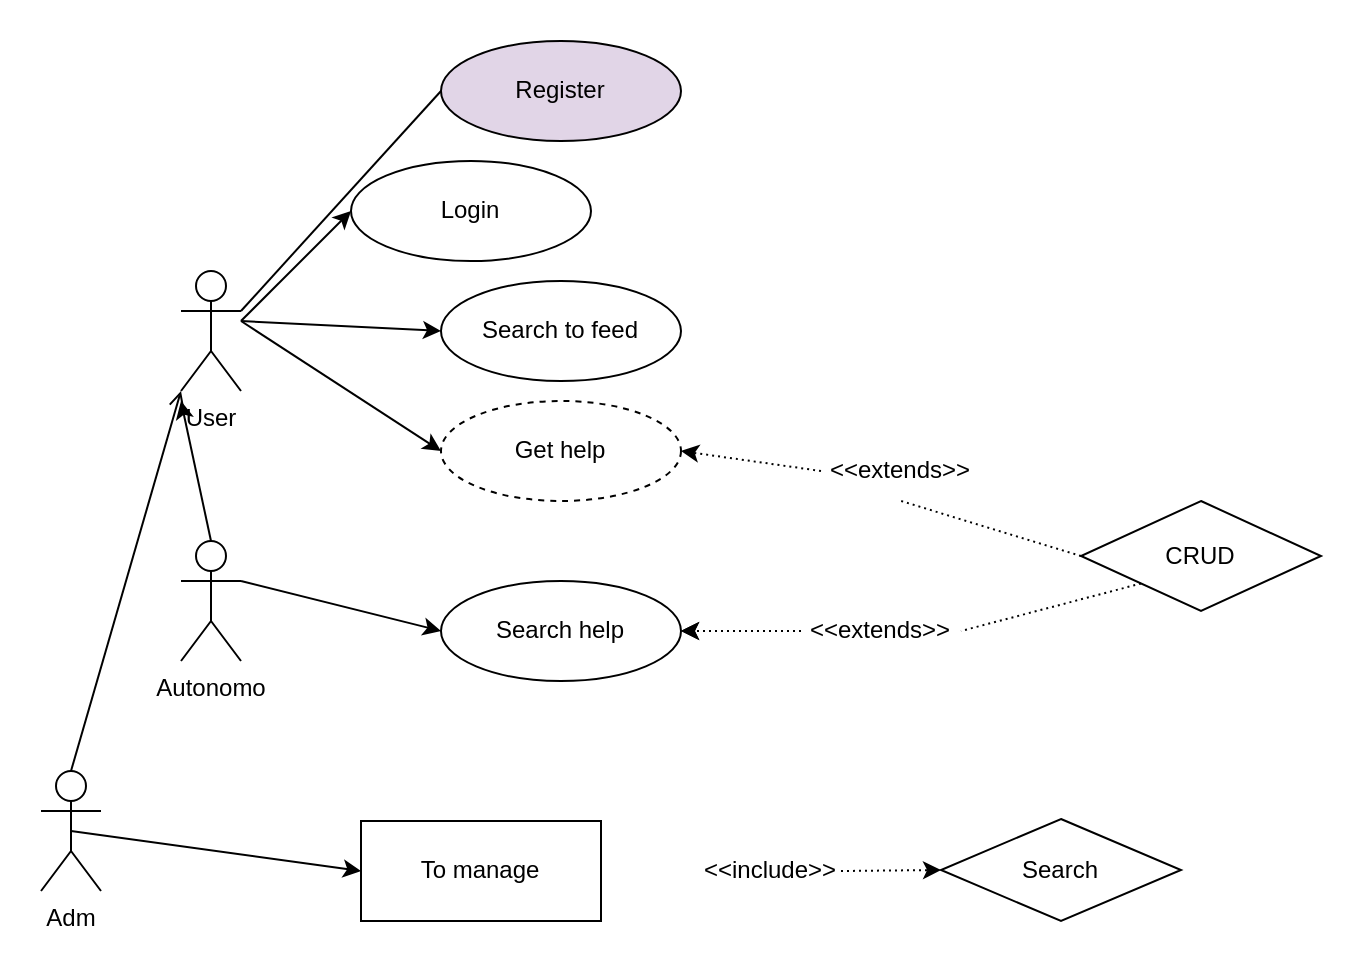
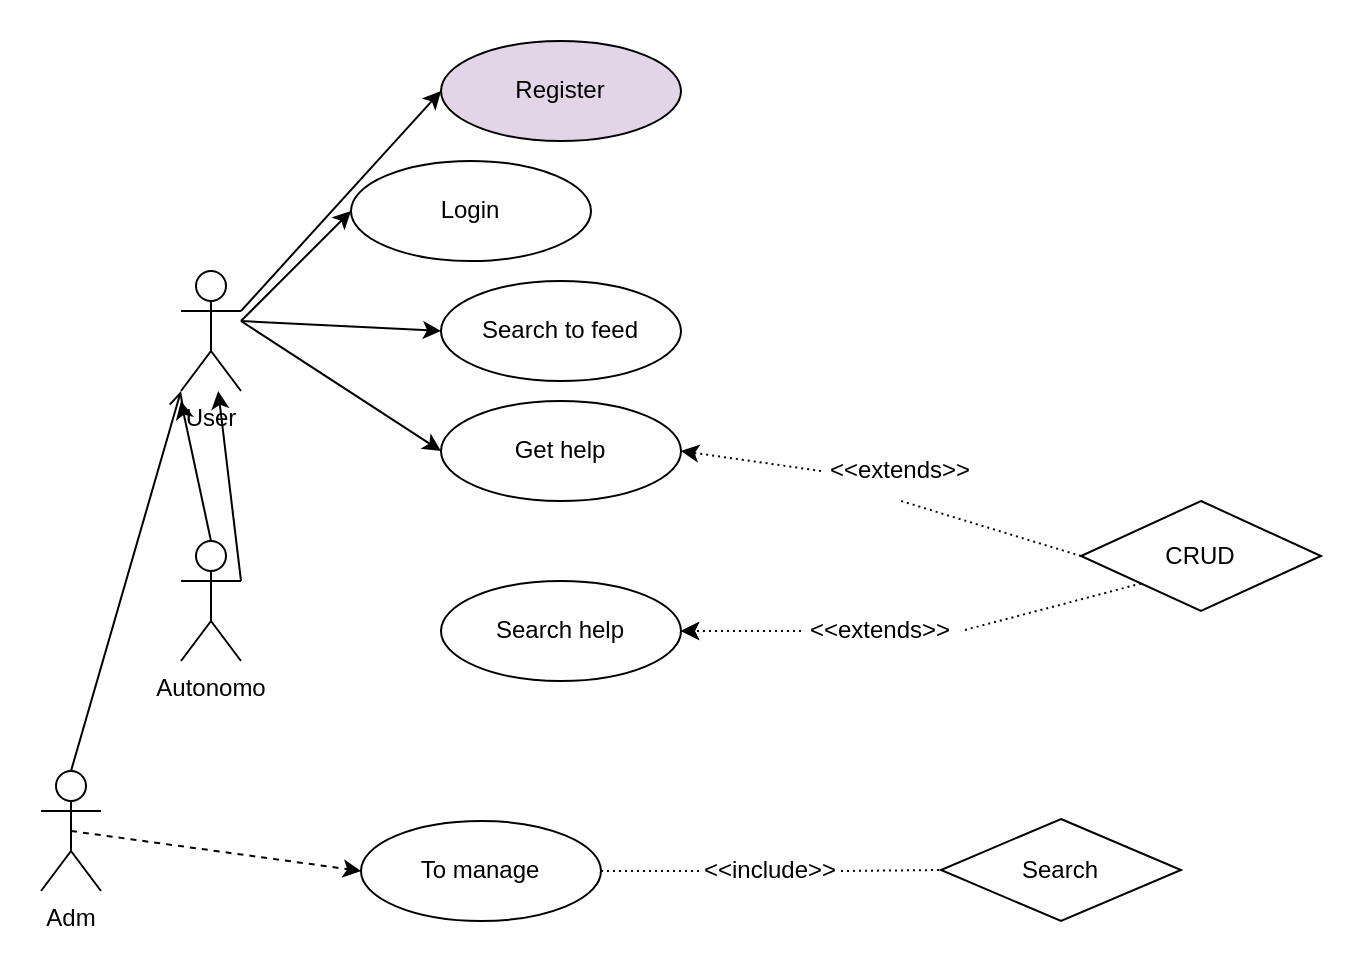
edge "Register" -- "User": arrowhead none -> classic
node "Get help": style dashed -> solid
edge "Autonomo" -> "Search help": now "Autonomo" -> "User"
edge "Adm" -> "To manage": style solid -> dashed
edge "<<include>>" -> "Search": arrowhead classic -> none
node "To manage": shape rectangle -> ellipse
edge "To manage" -- "<<include>>": added
